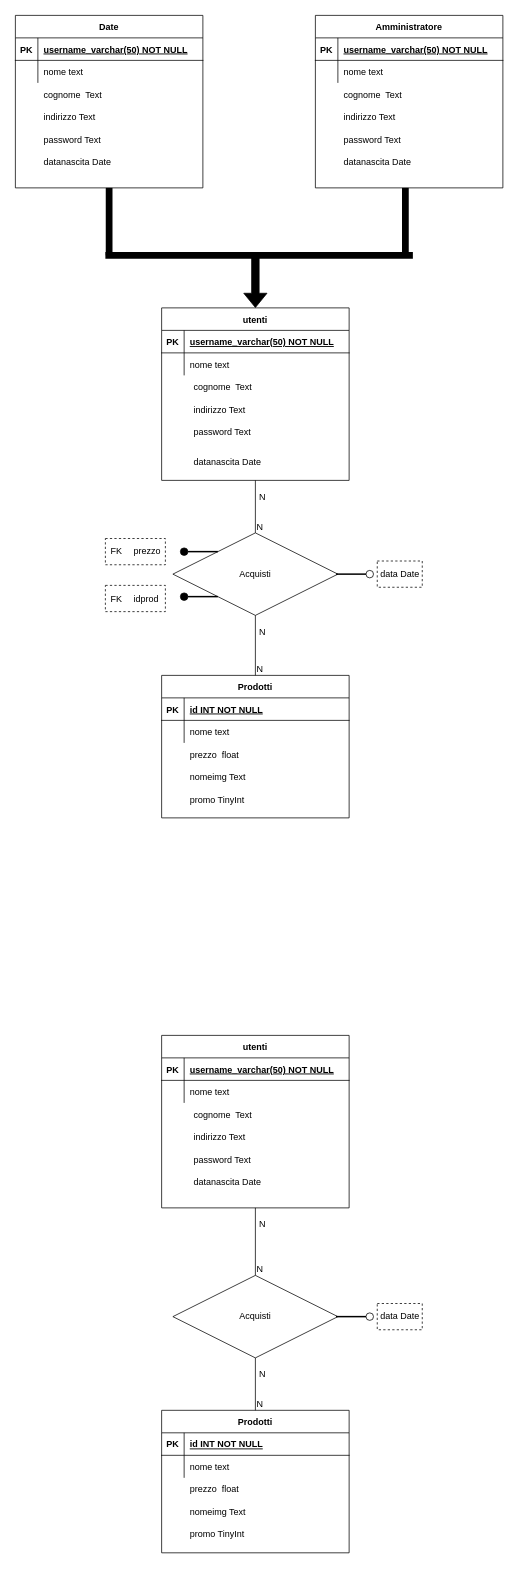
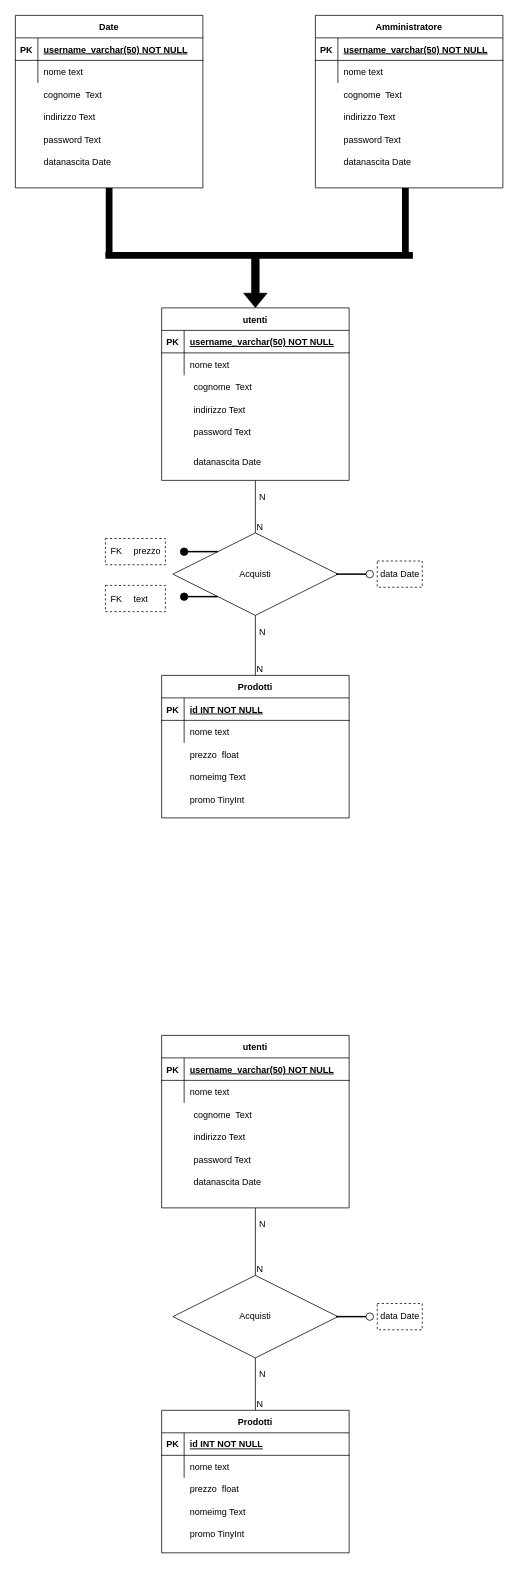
node "idprod": label "idprod" -> "text"
